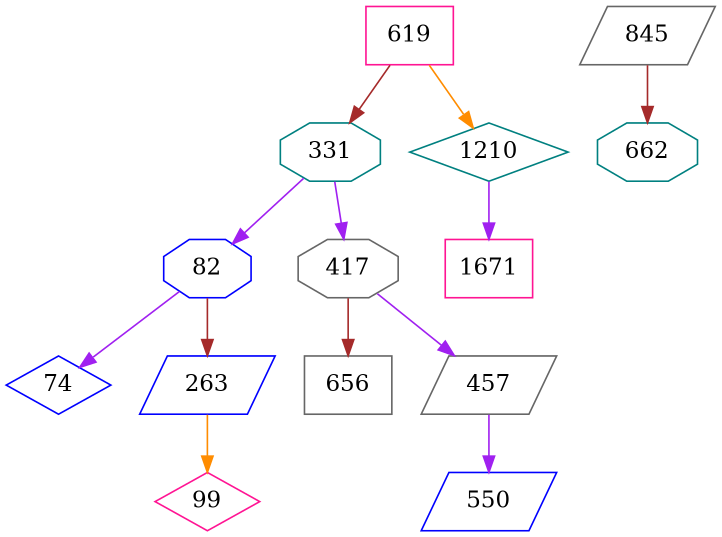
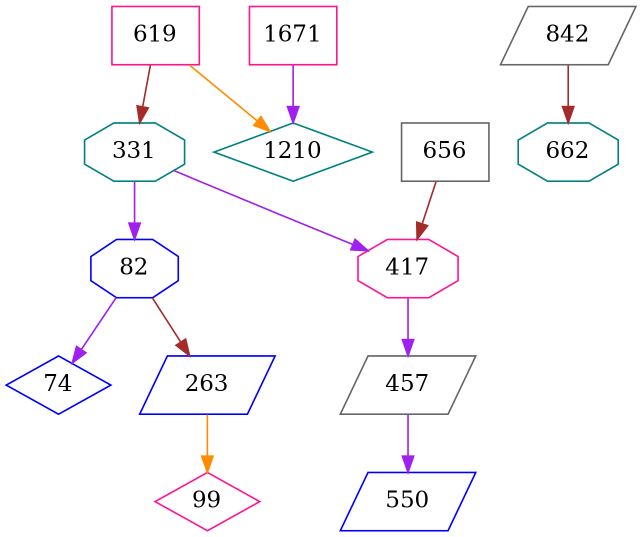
node "845": label "845" -> "842"
edge "1210" -> "1671": reversed
node "417": color gray40 -> deeppink
edge "417" -> "656": reversed
